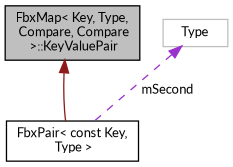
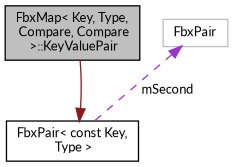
node "Type": label "Type" -> "FbxPair"
edge "FbxPair< const Key, Type >" -> "FbxMap< Key, Type, Compare, Compare >::KeyValuePair": reversed
